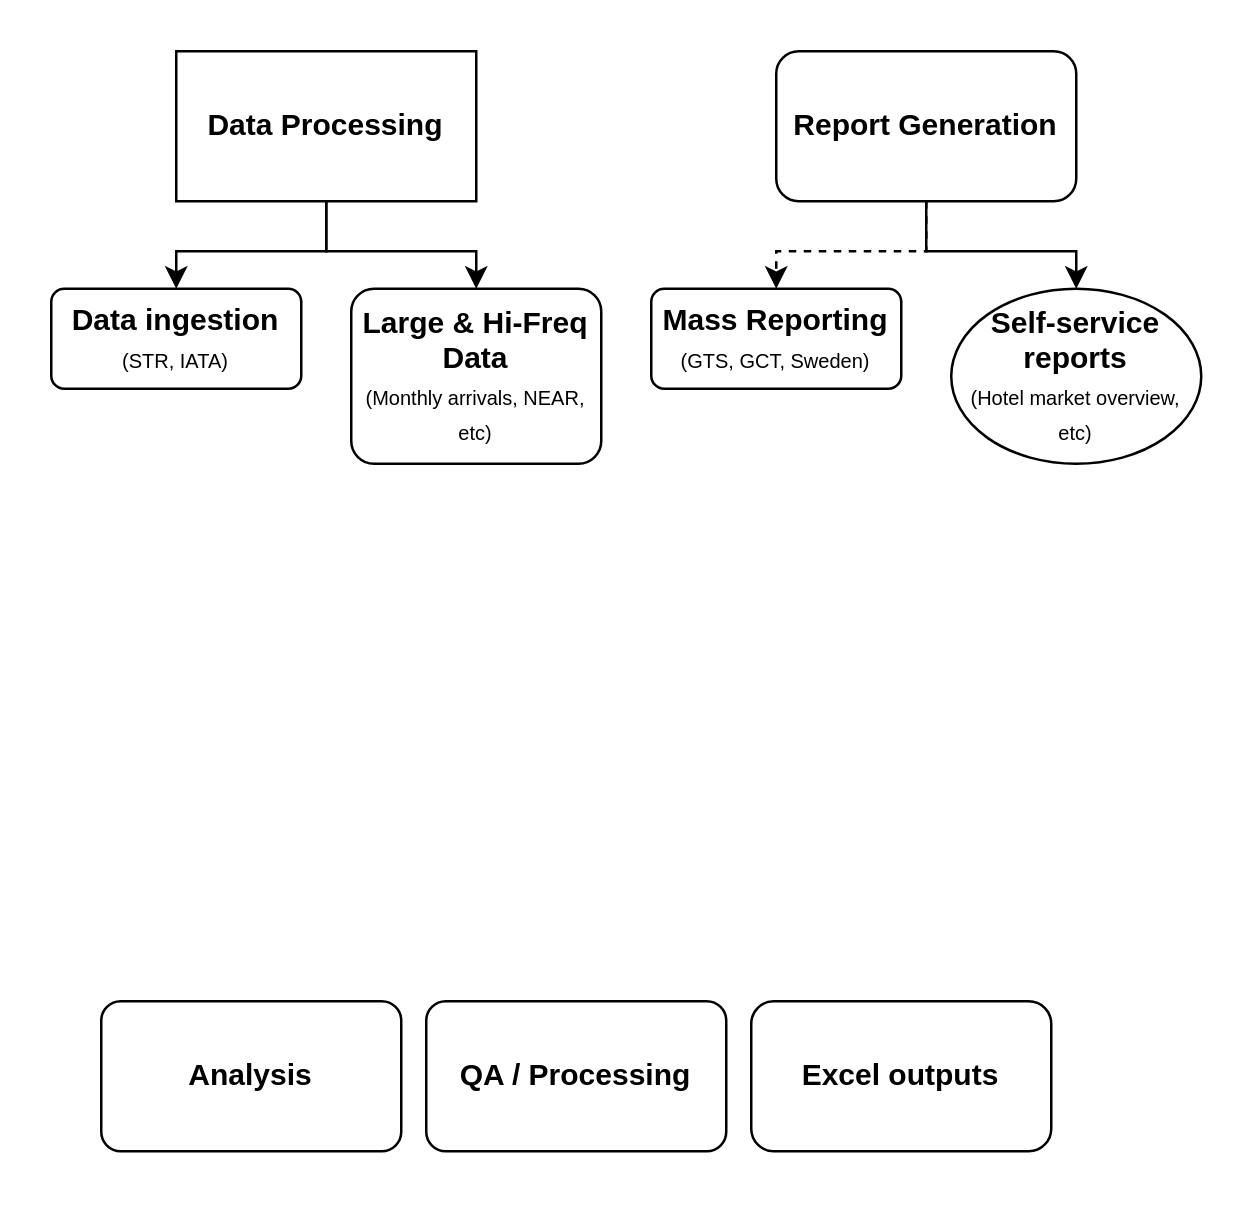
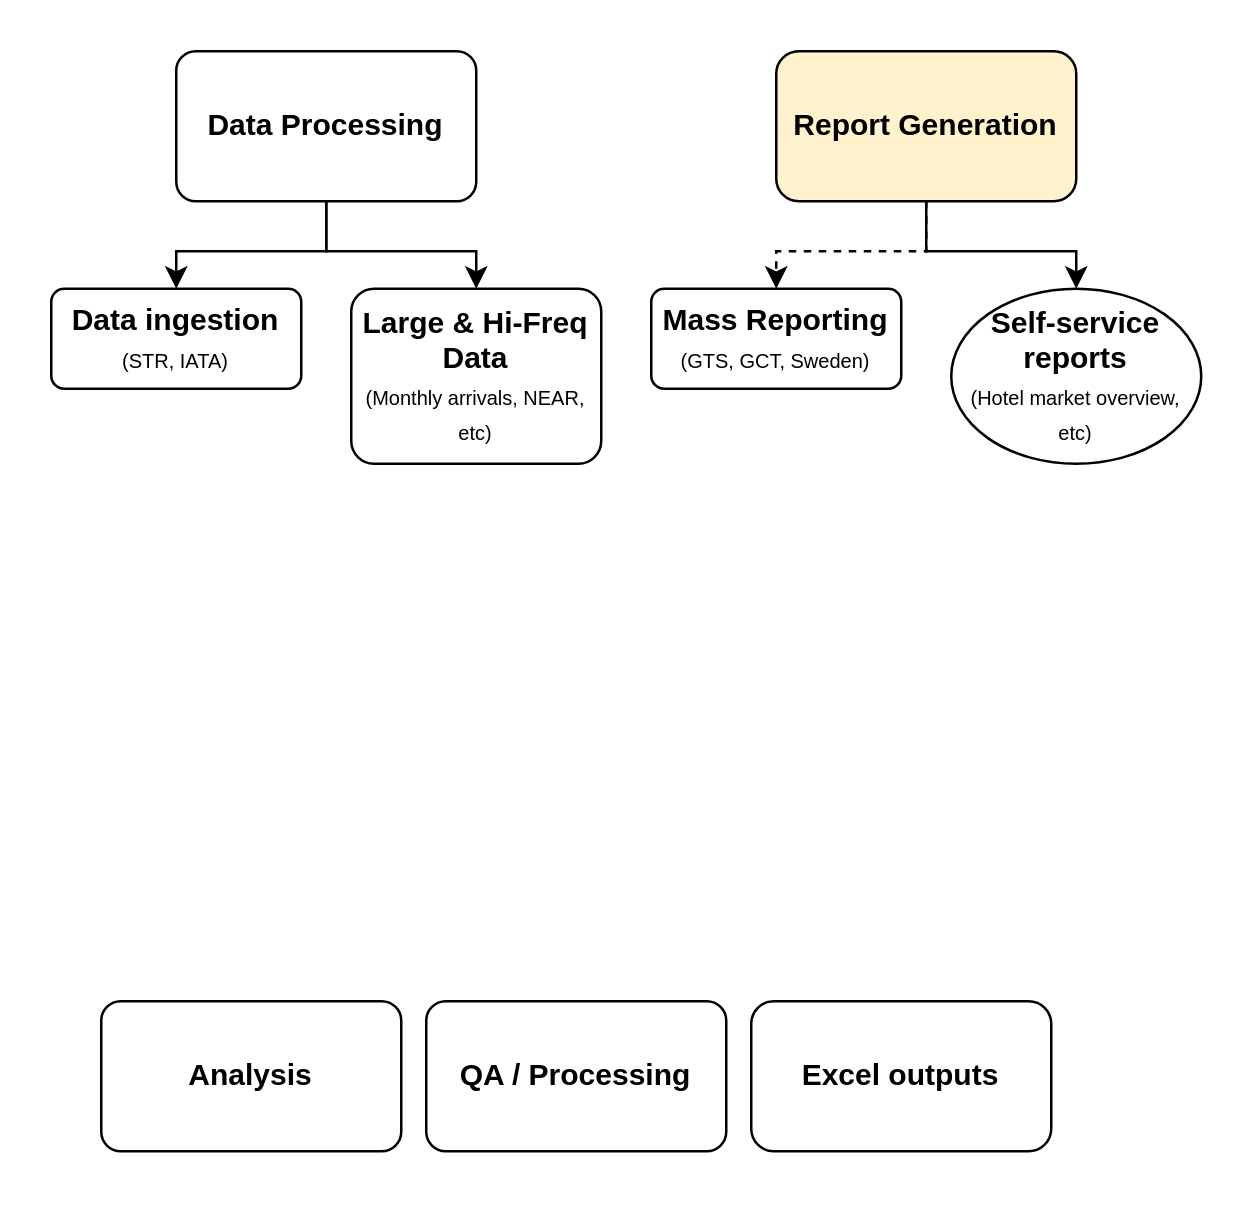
node "Data Processing": shape rectangle -> rounded rectangle
node "Report Generation": fillcolor #ffffff -> #fff2cc
